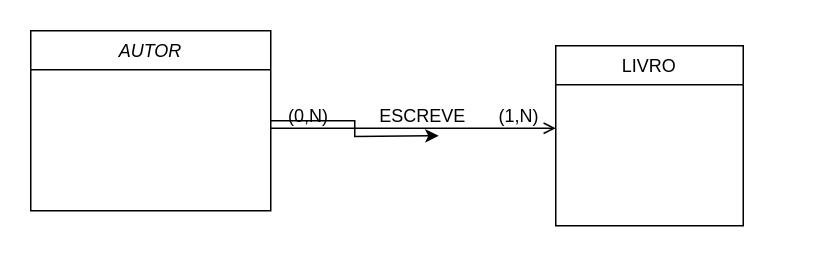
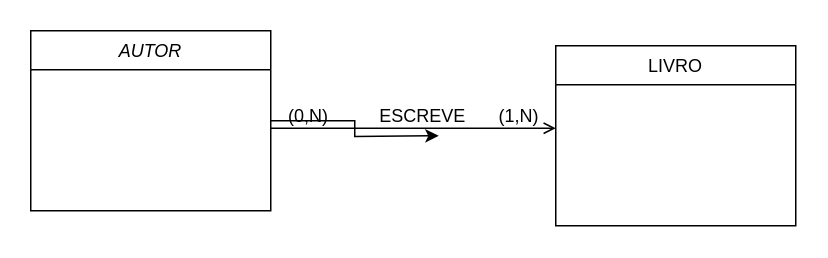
node "LIVRO": size 188x180 -> 240x180
